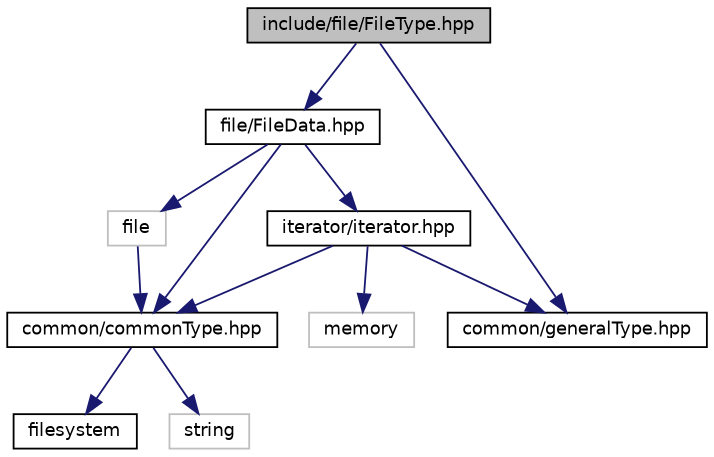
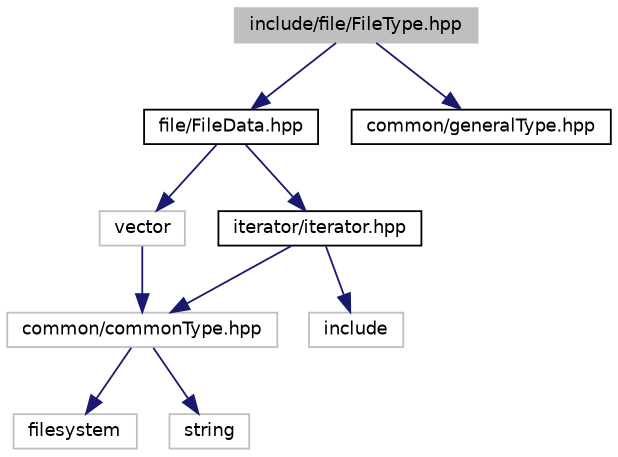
node "include/file/FileType.hpp": color black -> grey75
edge "file/FileData.hpp" -> "common/commonType.hpp": removed
node "file": label "file" -> "vector"
edge "iterator/iterator.hpp" -> "common/generalType.hpp": removed
node "common/commonType.hpp": color black -> grey75
node "memory": label "memory" -> "include"
node "filesystem": color black -> grey75
